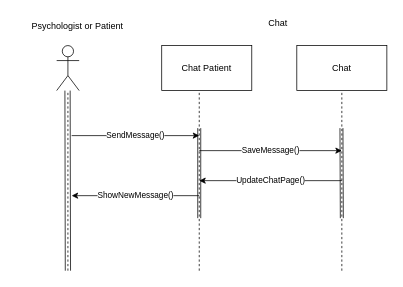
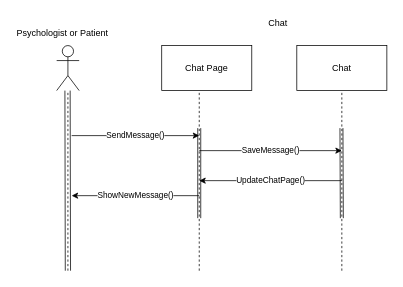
node "Psychologist or Patient": moved (83, 27) -> (68, 34)
node "Chat Patient": label "Chat Patient" -> "Chat Page"
